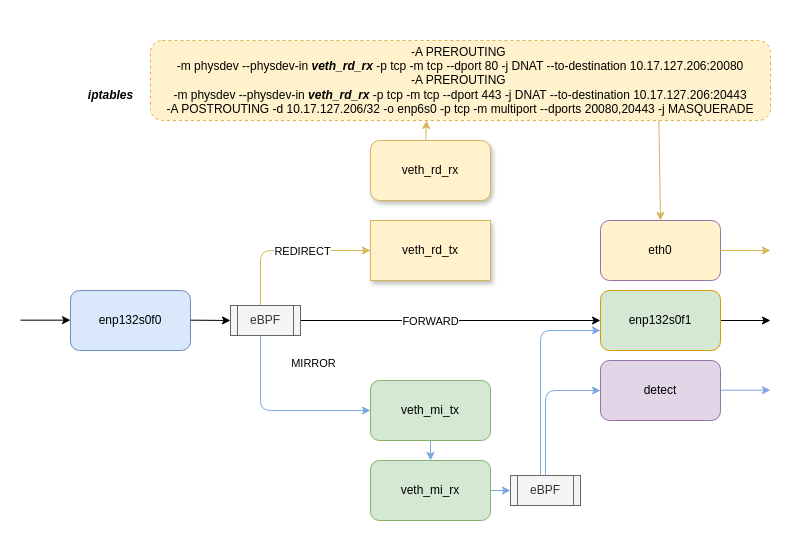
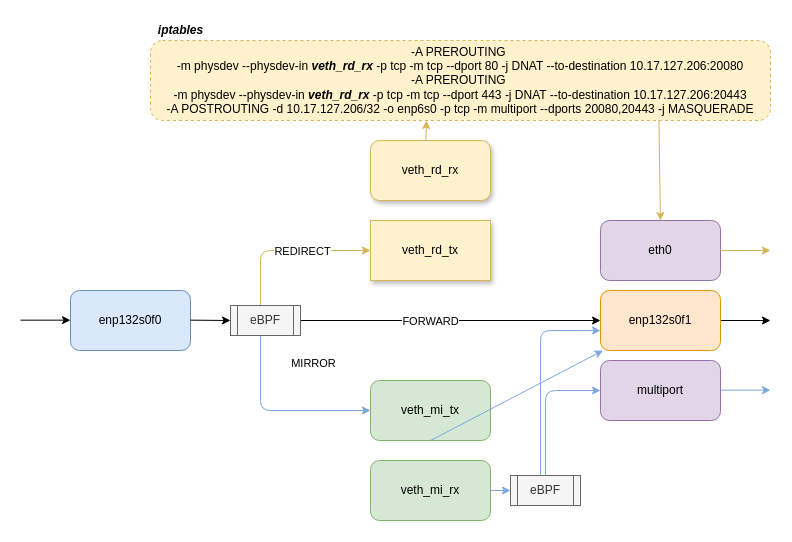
node "iptables": moved (111, 96) -> (181, 31)
node "eth0": fillcolor #fff2cc -> #e1d5e7
node "enp132s0f1": fillcolor #d5e8d4 -> #ffe6cc
node "detect": label "detect" -> "multiport"
edge "veth_mi_tx" -> "veth_mi_rx": now "veth_mi_tx" -> "enp132s0f1"
